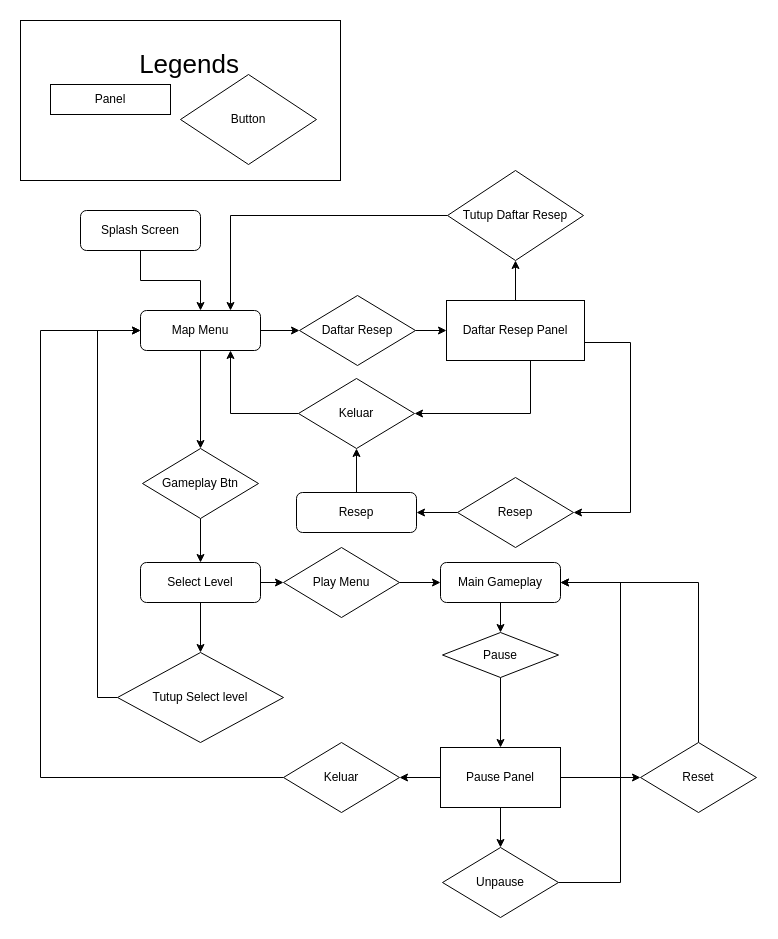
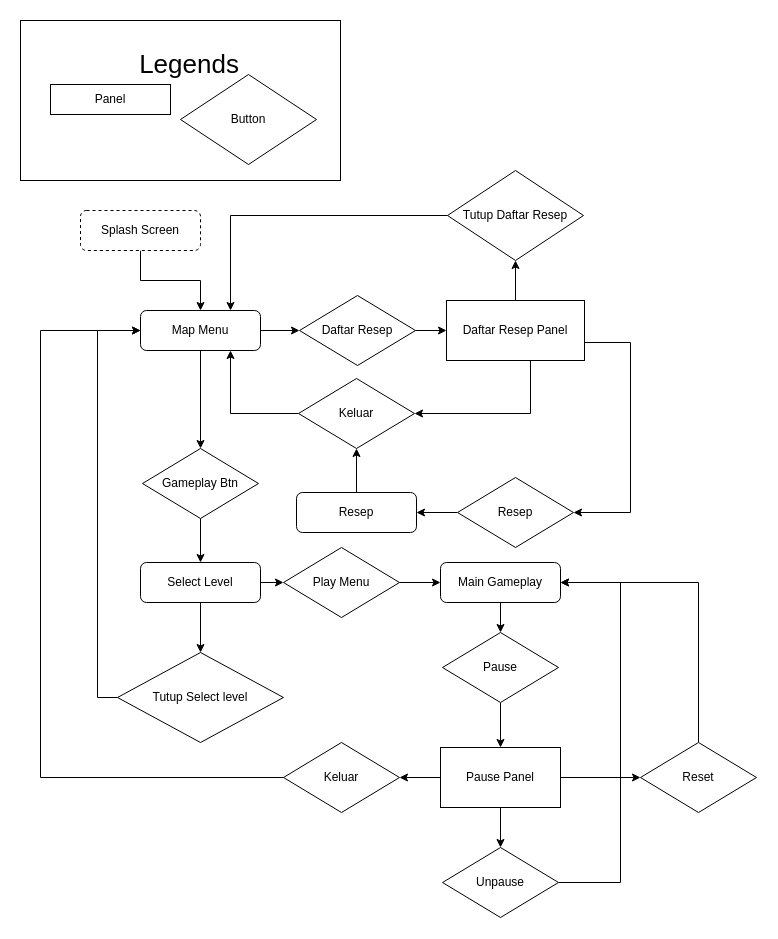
node "Splash Screen": style solid -> dashed
node "Pause": size 116x45 -> 116x70
